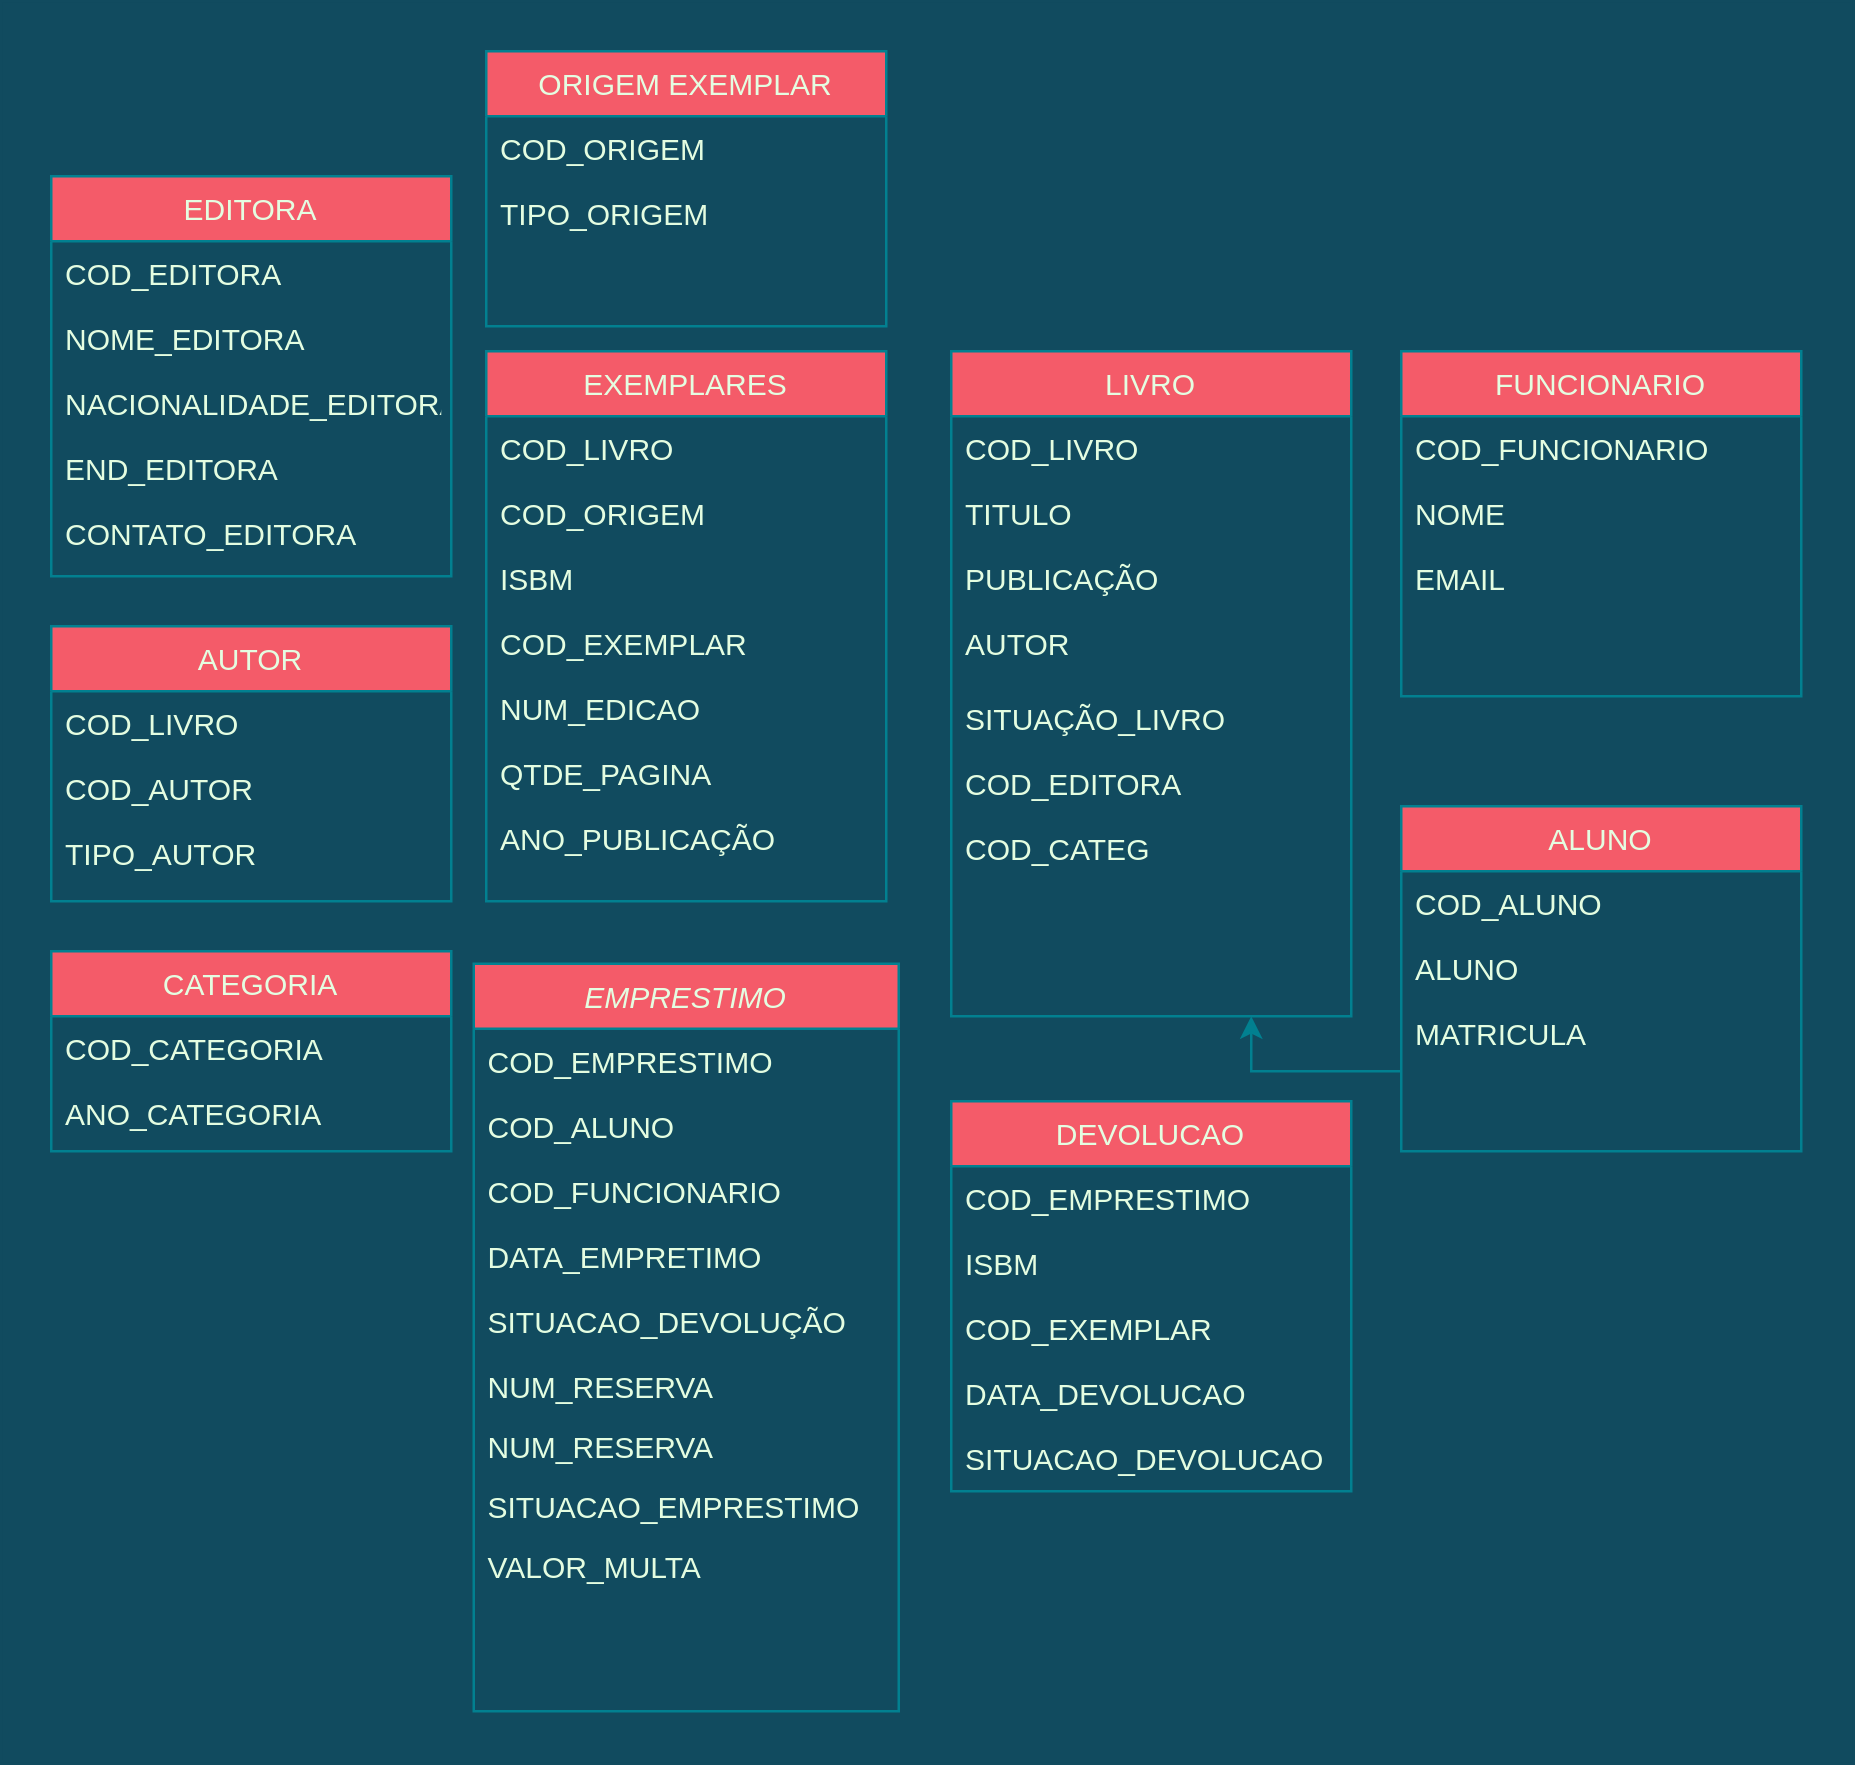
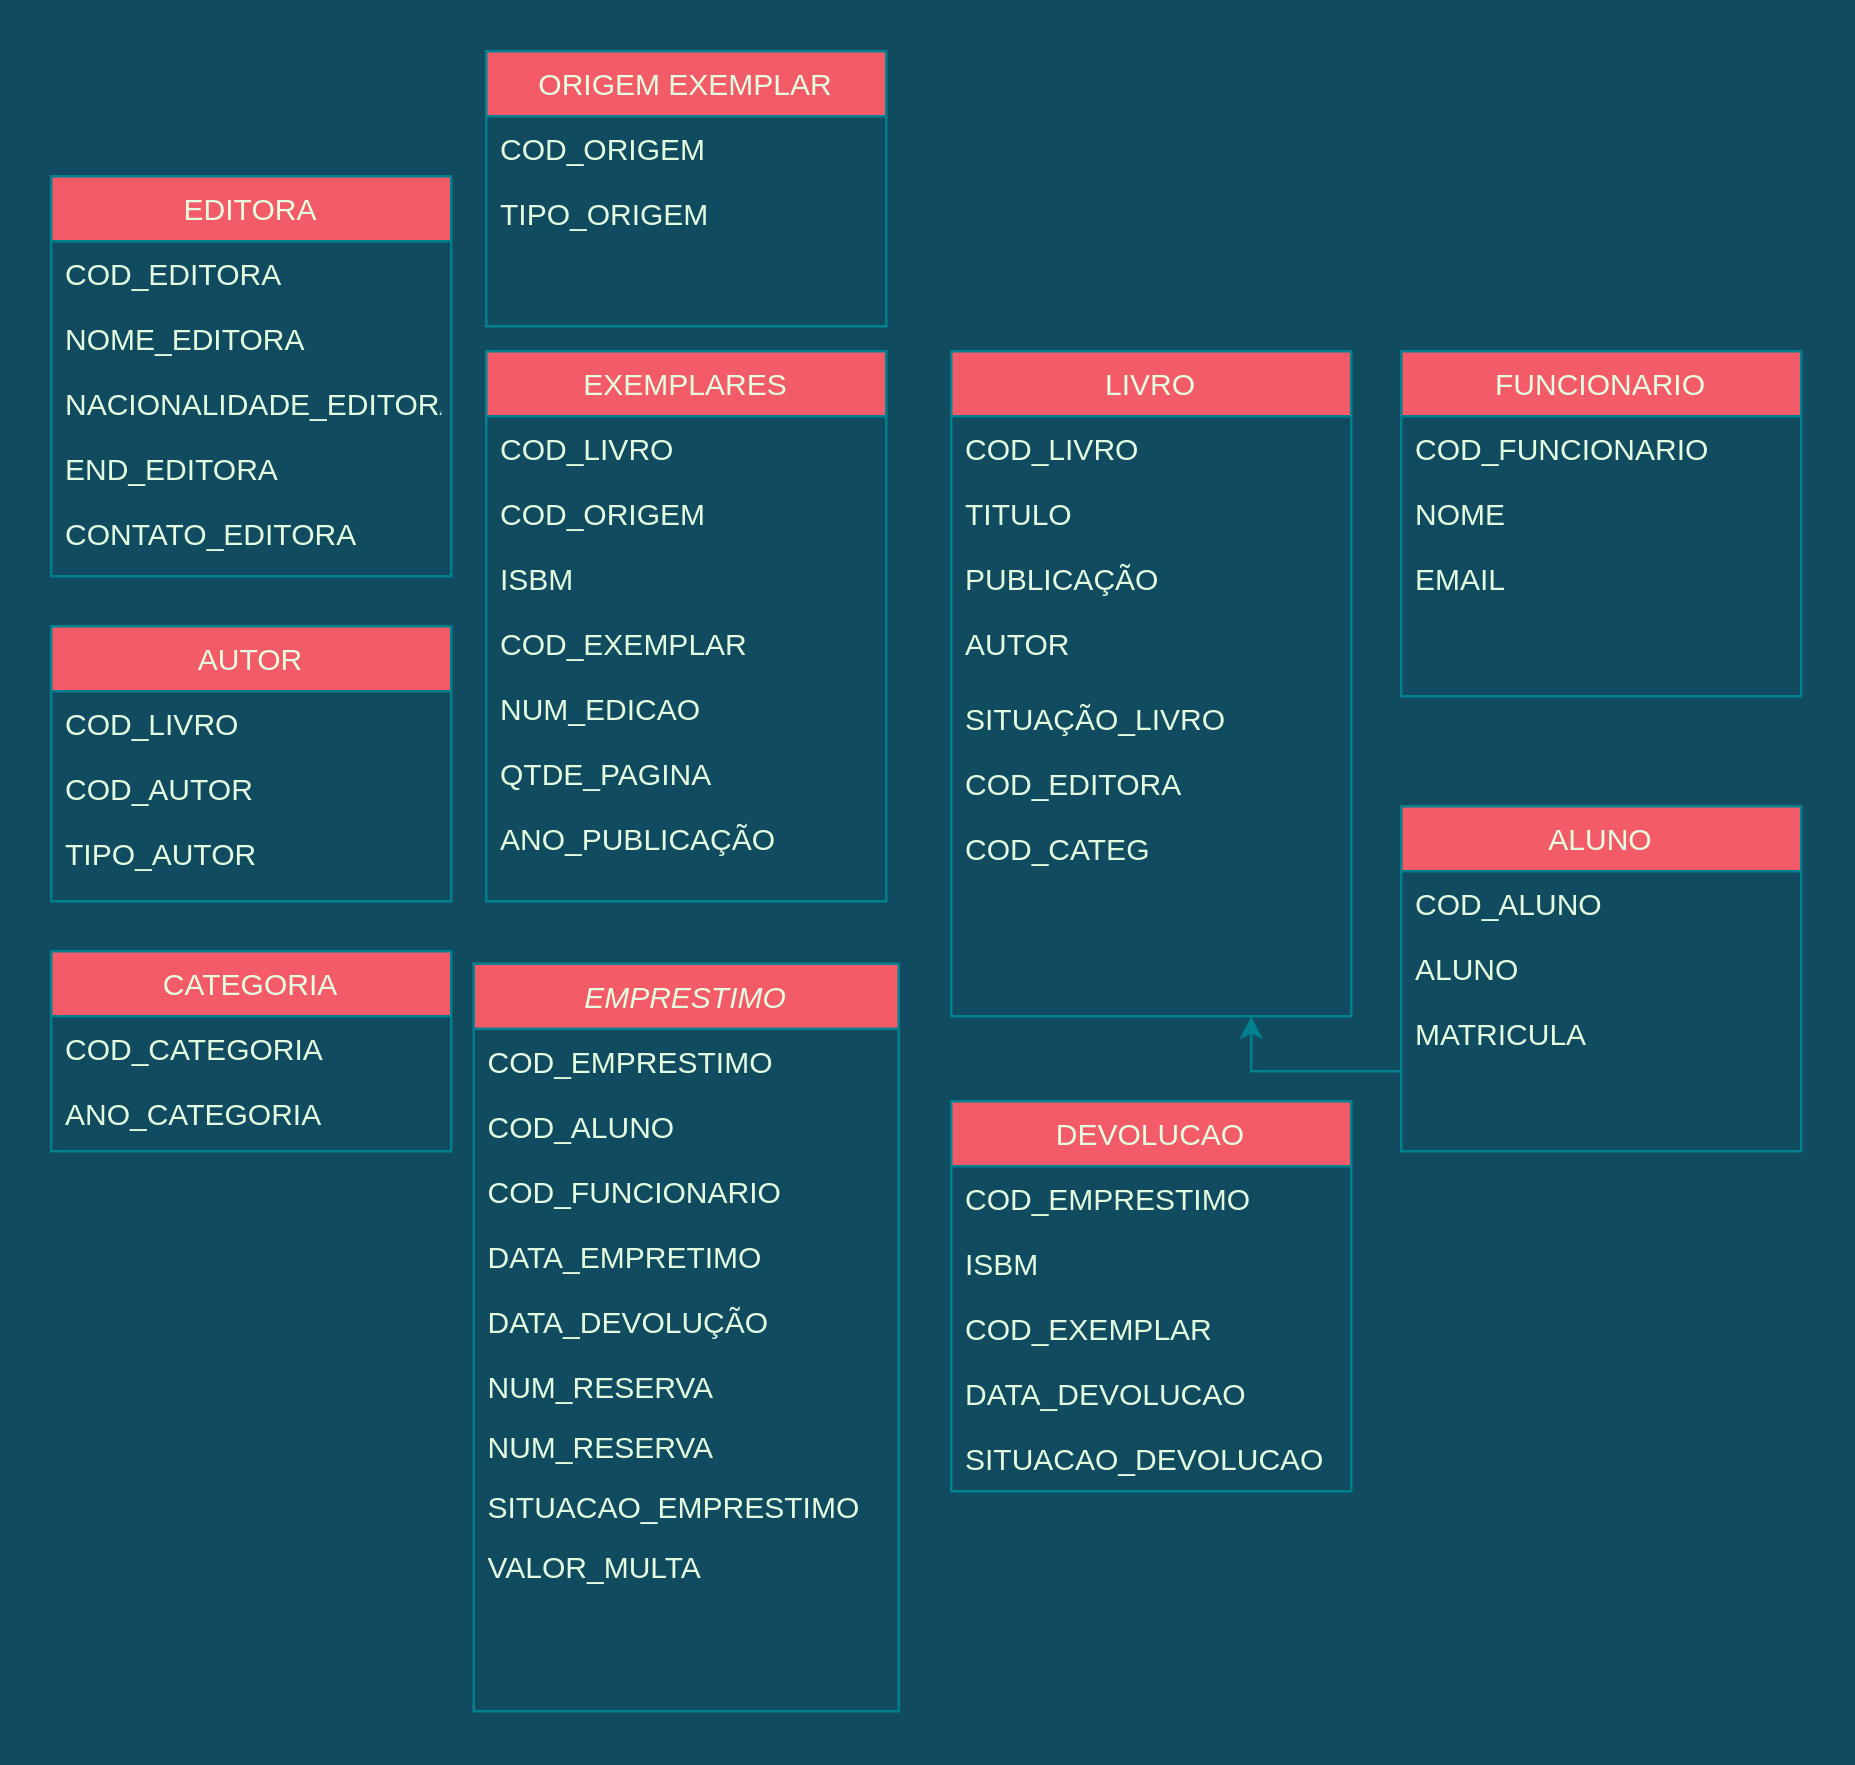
node "SITUACAO_DEVOLUÇÃO": label "SITUACAO_DEVOLUÇÃO" -> "DATA_DEVOLUÇÃO"
